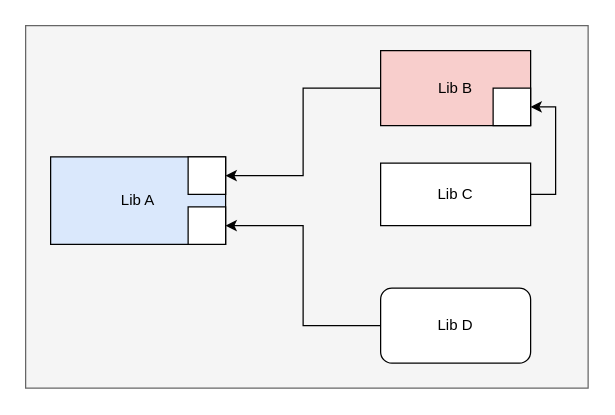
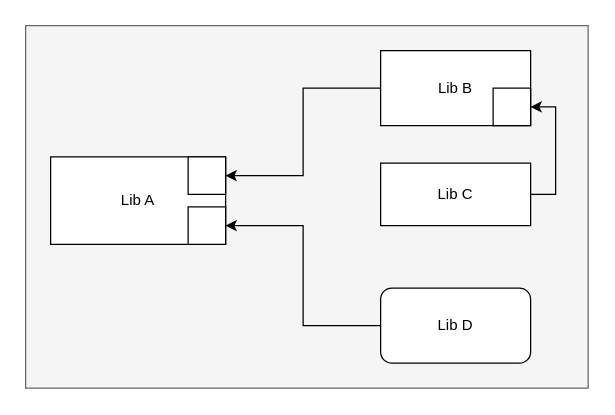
node "Lib B": fillcolor #f8cecc -> #ffffff
node "Lib A": fillcolor #dae8fc -> #ffffff
